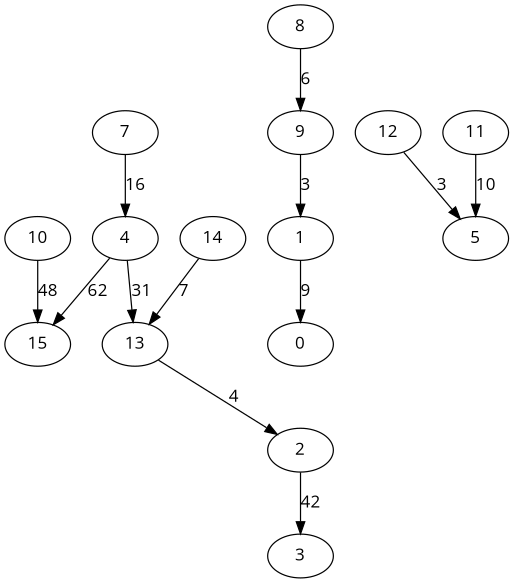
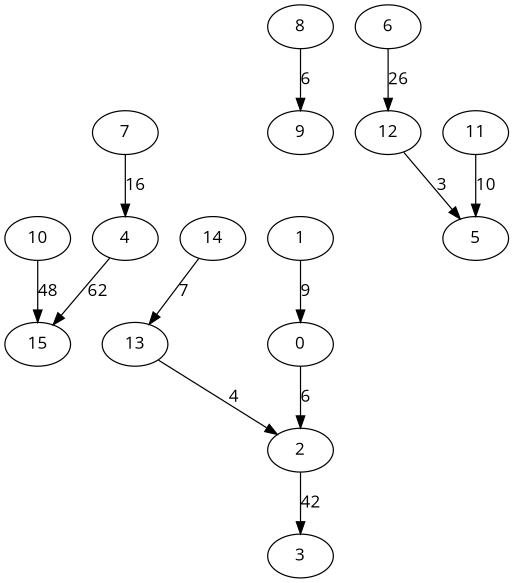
node "6": added
edge "9" -> "1": removed, label "3"
edge "4" -> "13": removed, label "31"
edge "0" -> "2": added, label "6"
